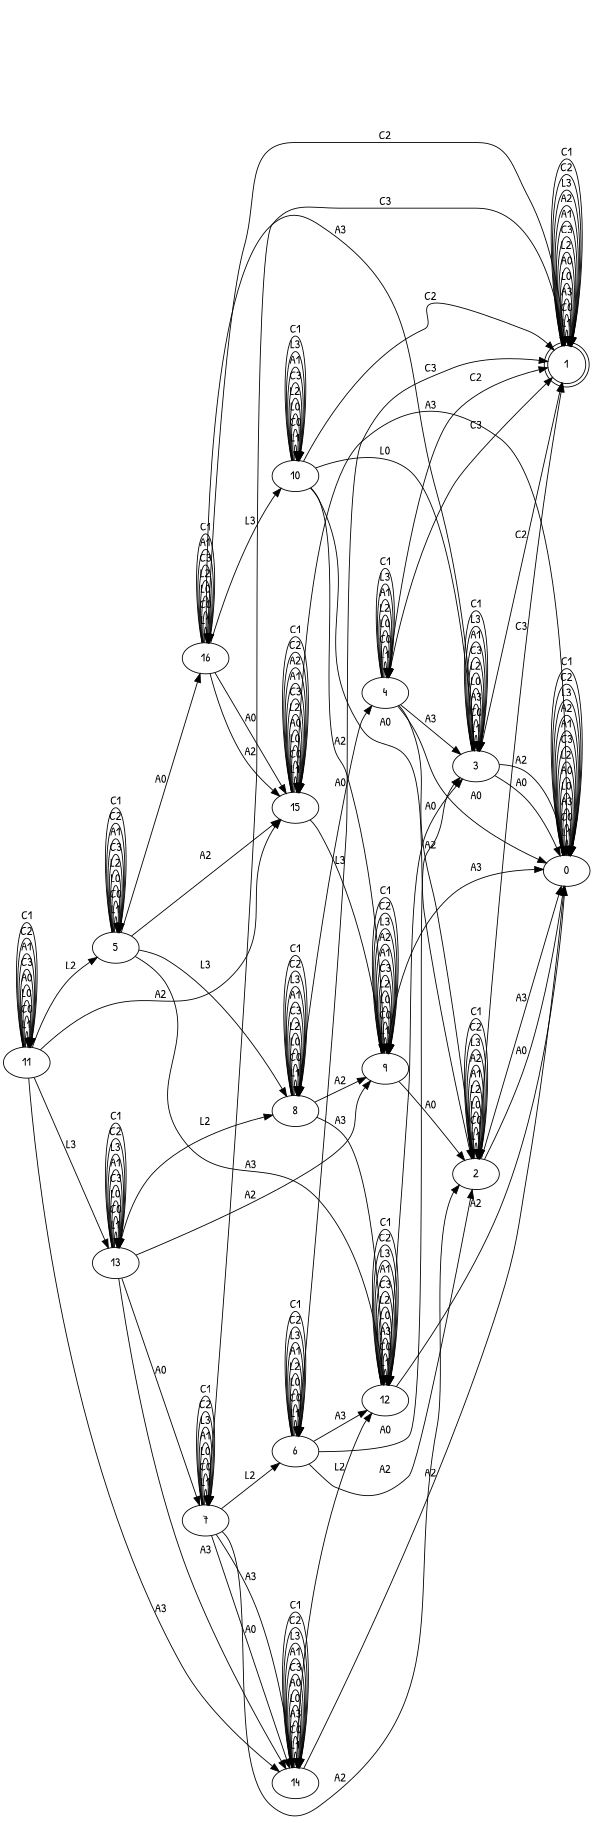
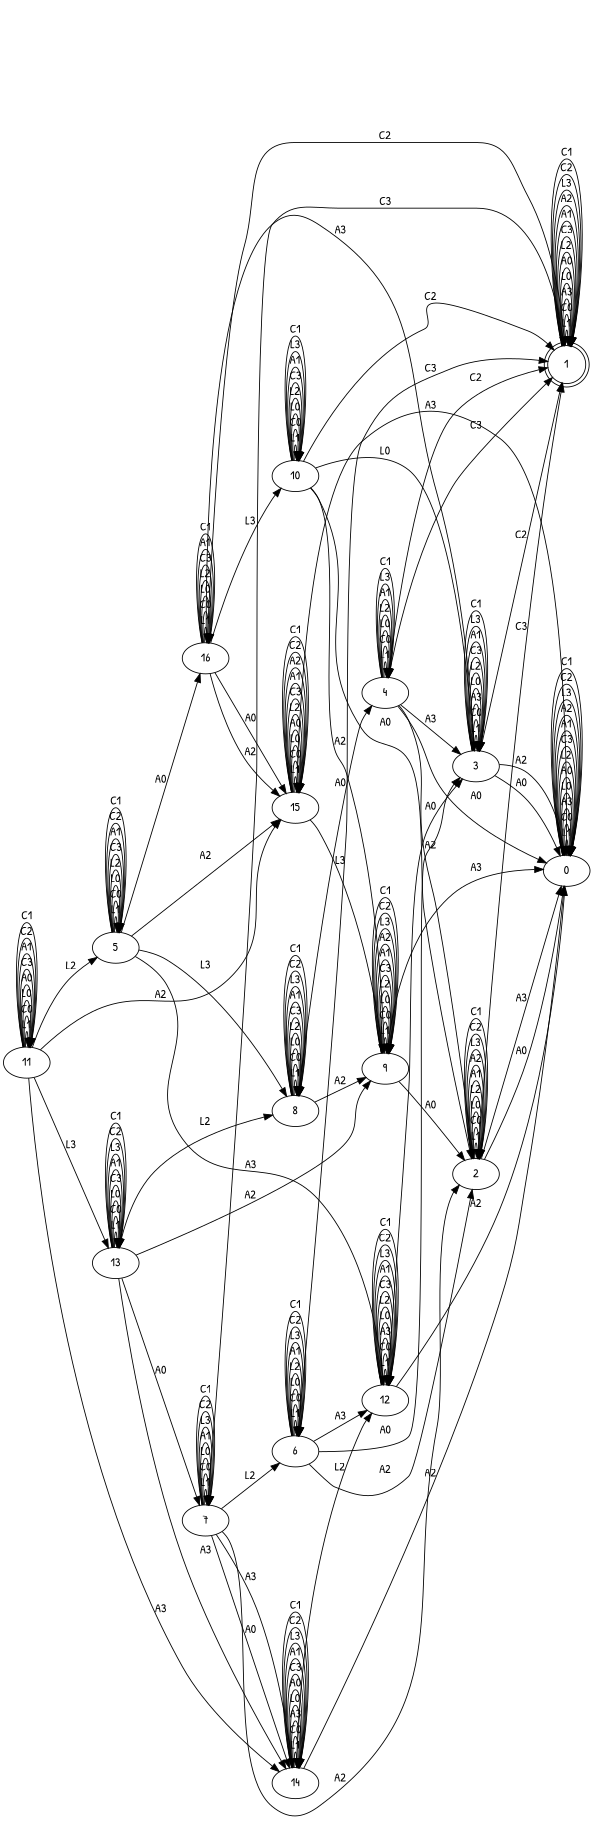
edge "8" -> "12": removed, label "A3"
